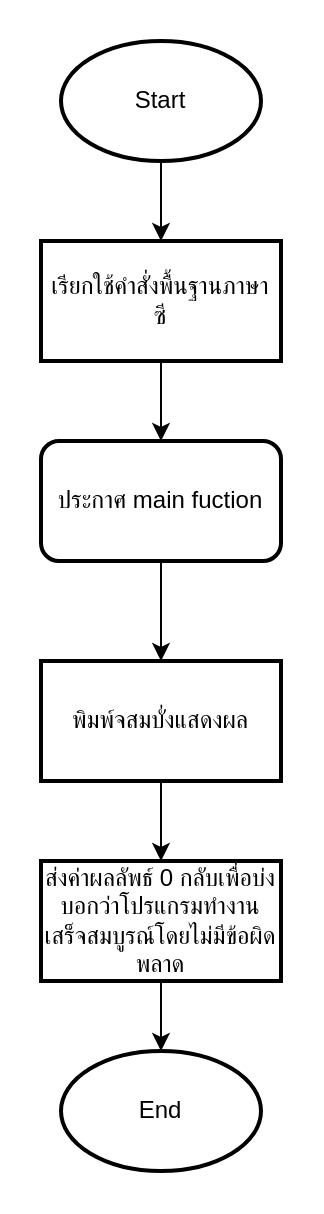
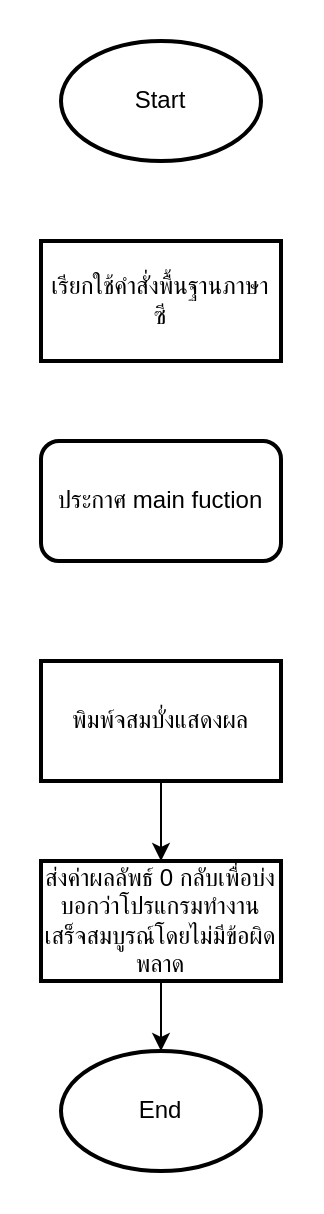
edge "Start" -> "เรียกใช้คำสั่งพื้นฐานภาษา ซี": removed
edge "เรียกใช้คำสั่งพื้นฐานภาษา ซี" -> "ประกาศ main fuction": removed
edge "ประกาศ main fuction" -> "พิมพ์จสมบั่งแสดงผล": removed
